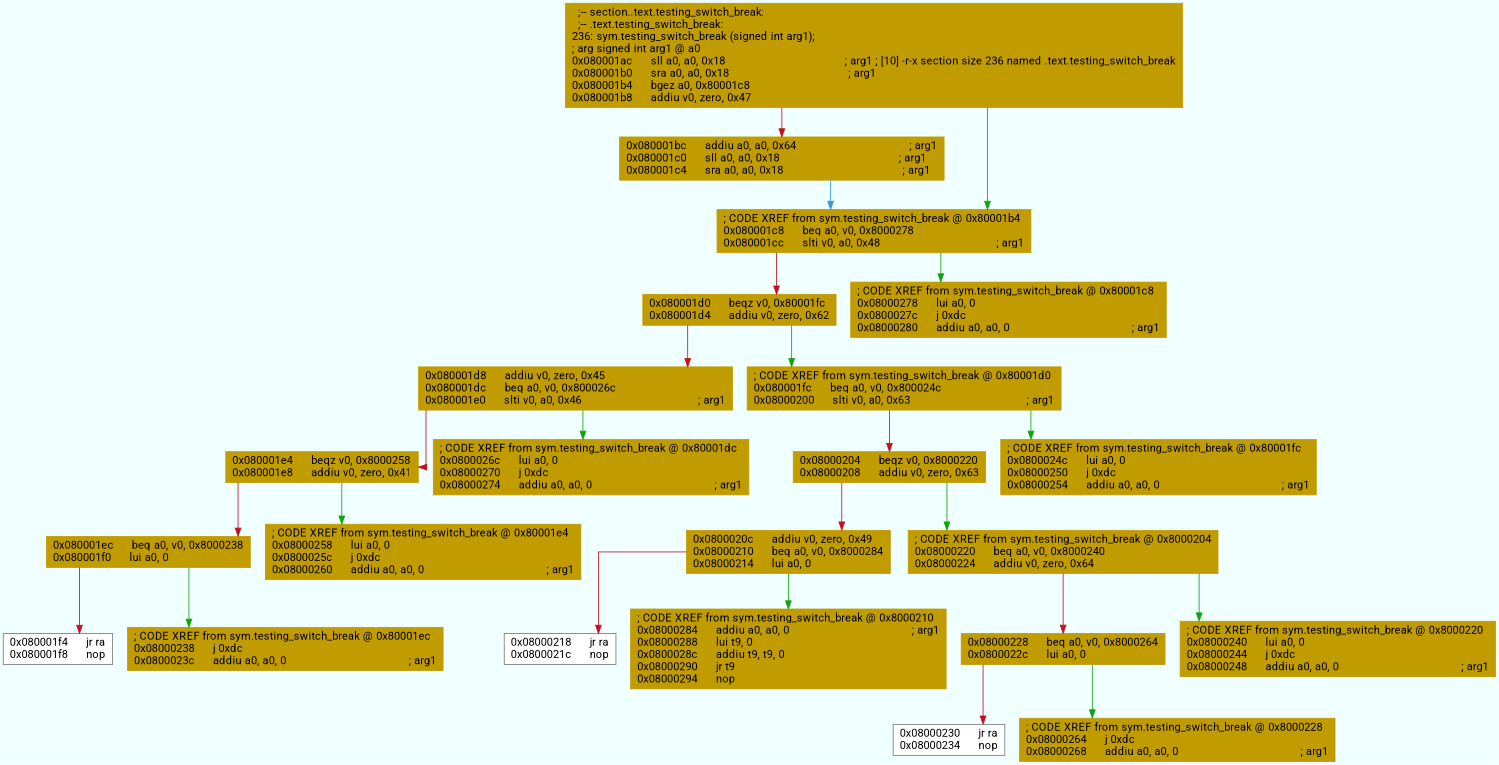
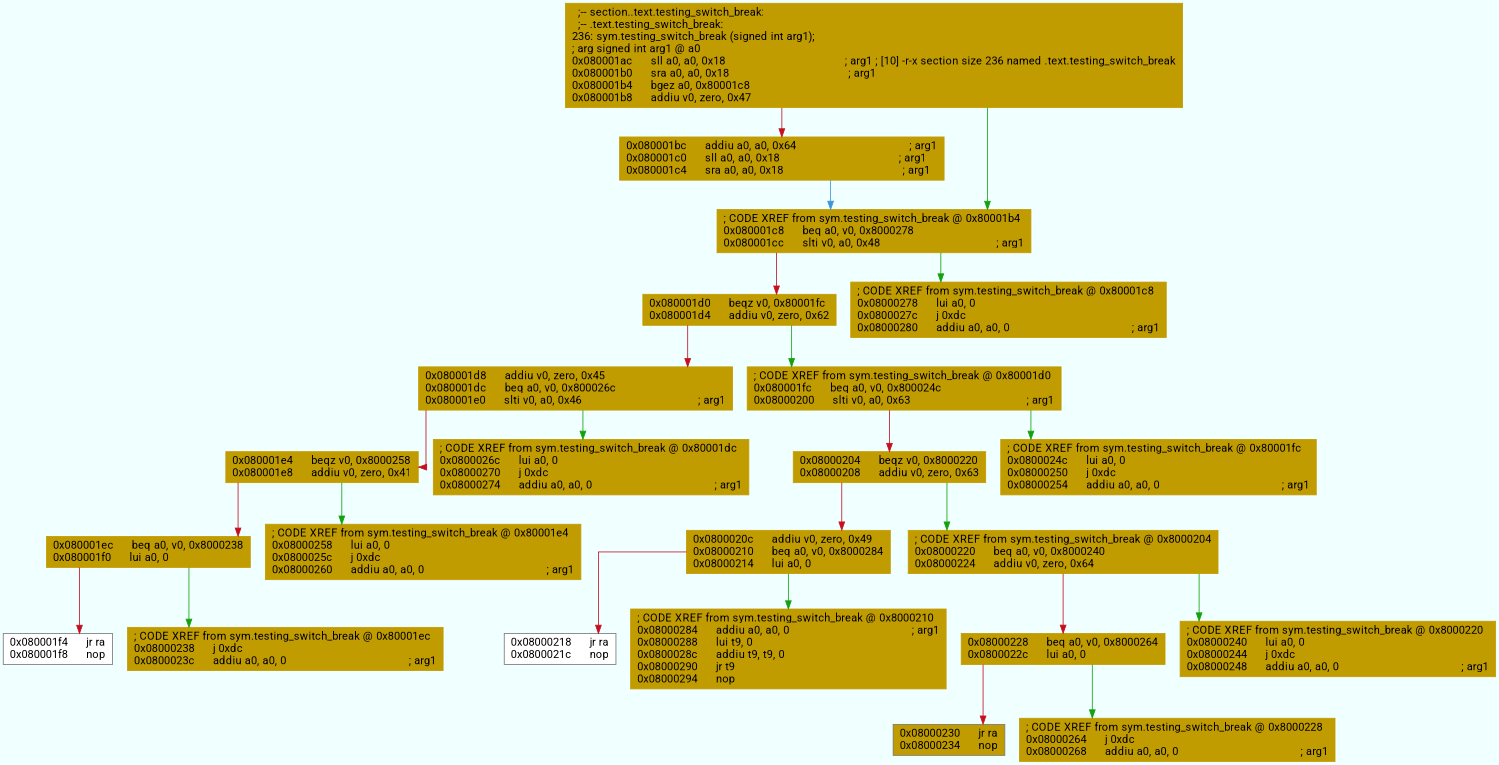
node "0x08000230      jr ra 0x08000234      nop": fillcolor white -> #c19c00
